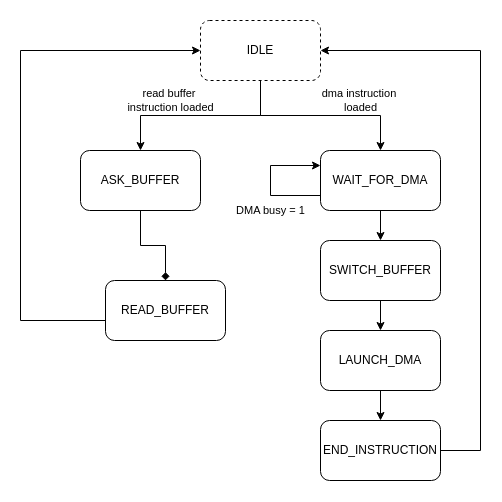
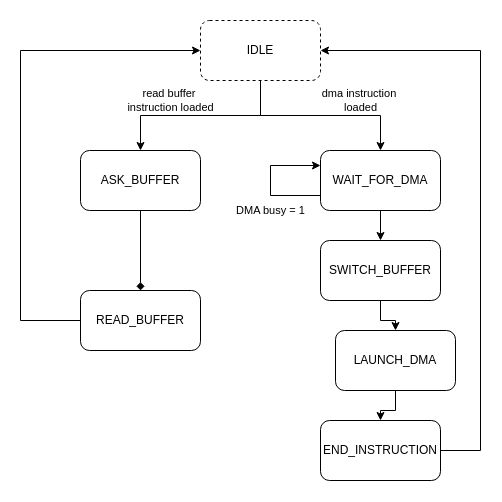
node "READ_BUFFER": moved (166, 311) -> (141, 321)
node "LAUNCH_DMA": moved (381, 361) -> (396, 361)
